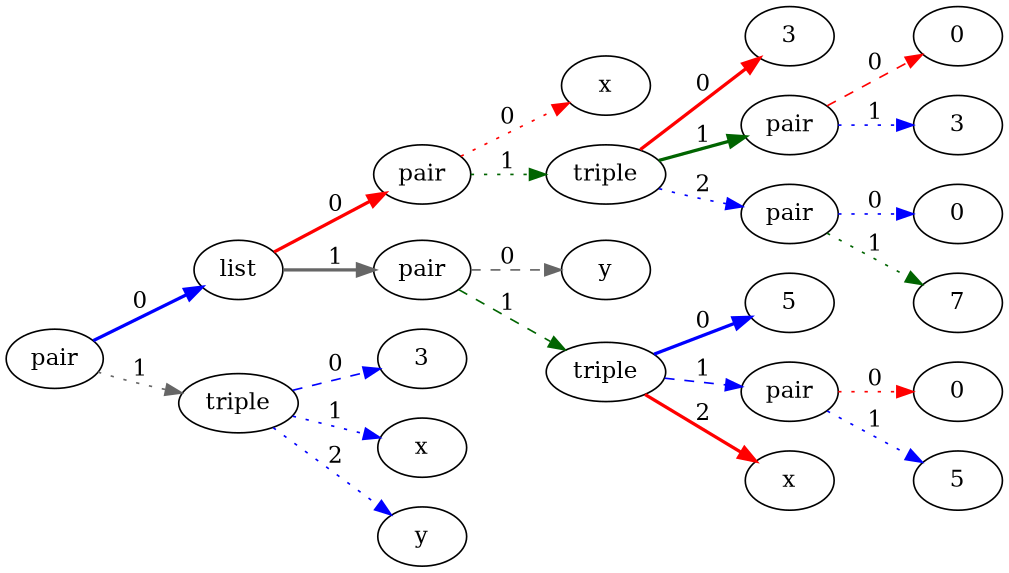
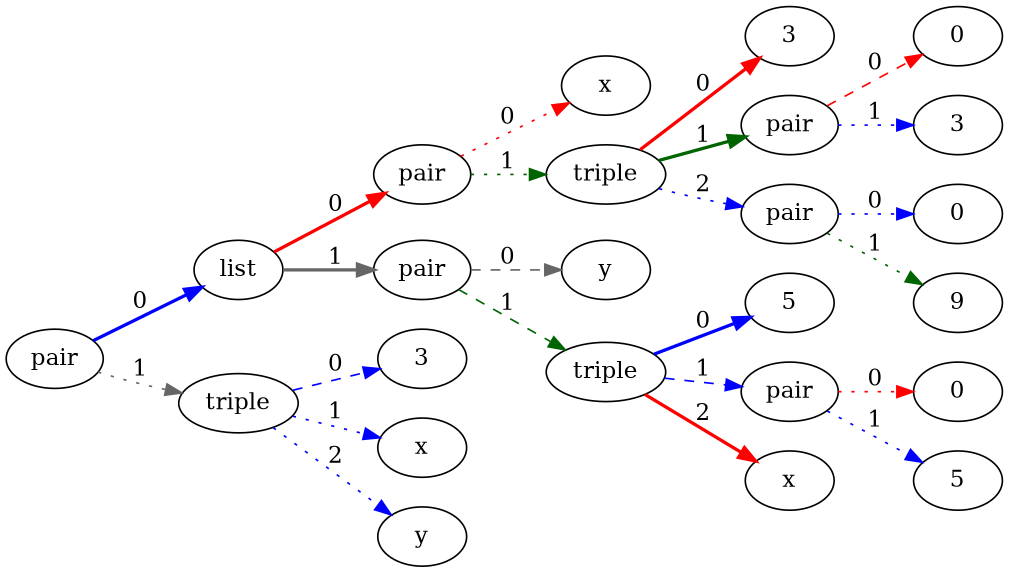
node "7": label "7" -> "9"
